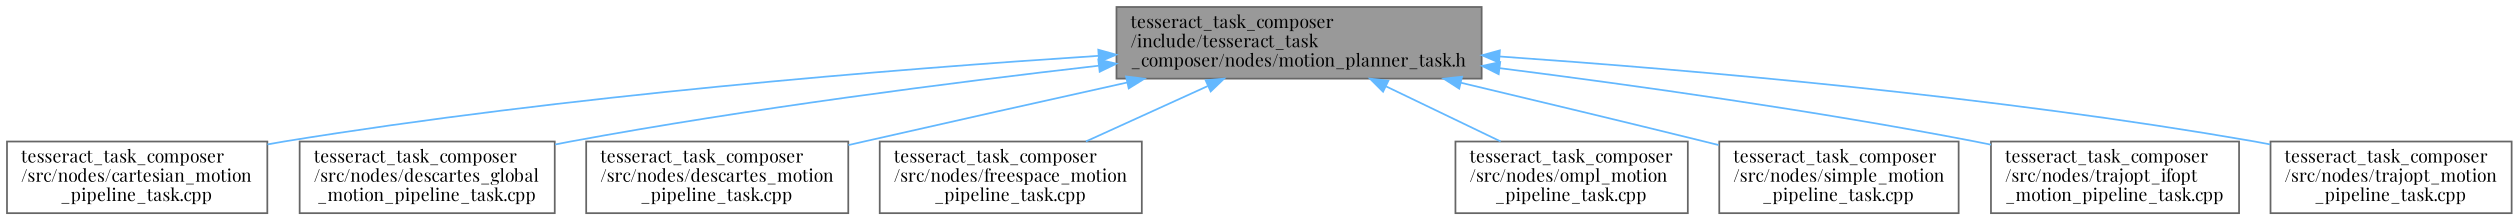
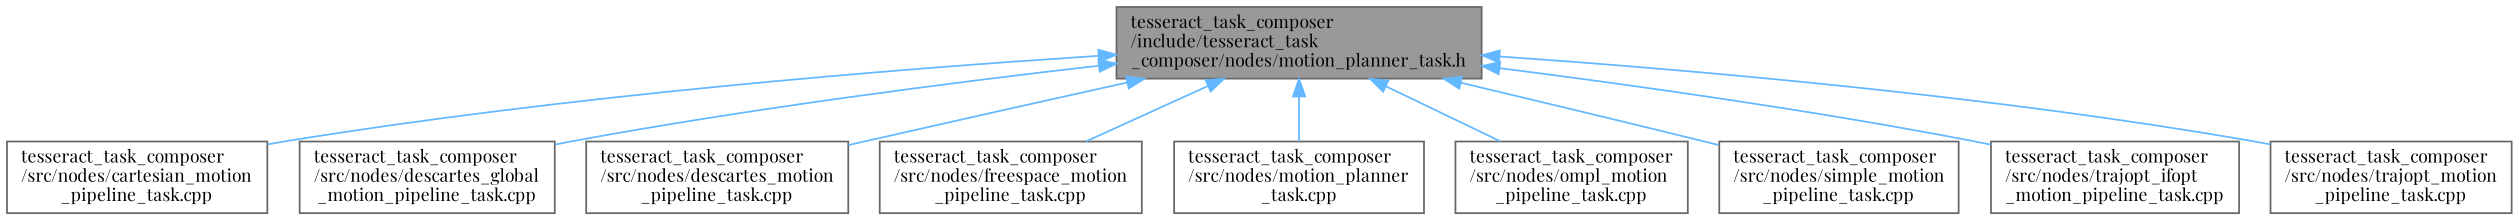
node "tesseract_task_composer /src/nodes/motion_planner _task.cpp": added
